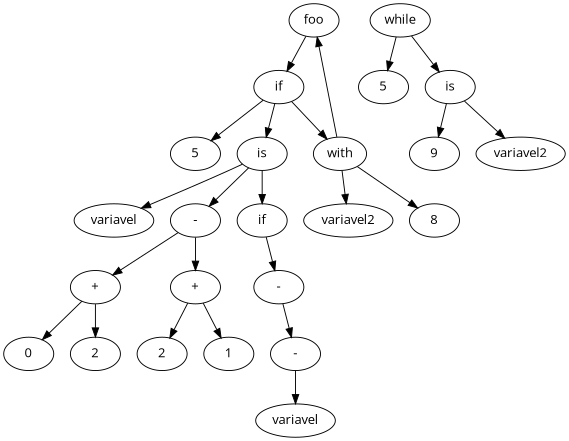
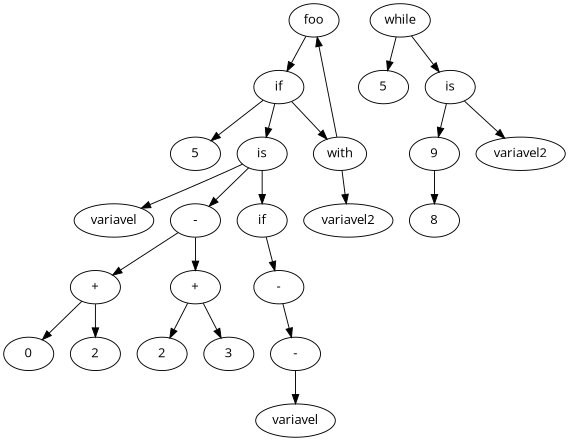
edge "with" -> "8": now "9" -> "8"
node "1": label "1" -> "3"
